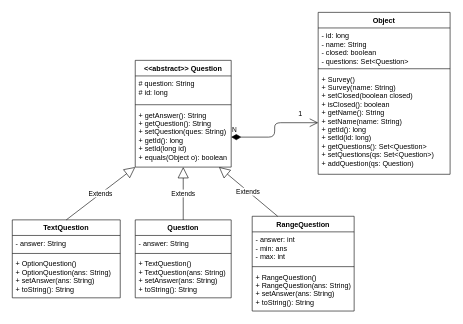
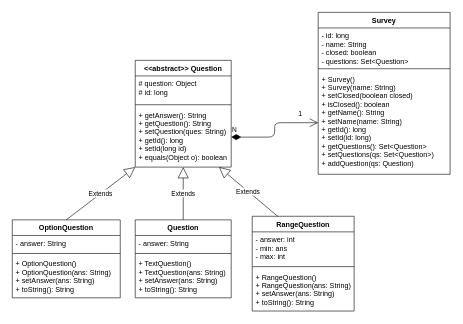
node "Object": label "Object" -> "Survey"
node "# question: String # id: long": label "# question: String # id: long" -> "# question: Object # id: long"
node "TextQuestion": label "TextQuestion" -> "OptionQuestion"
